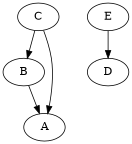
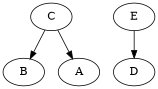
edge "B" -> "A": removed
